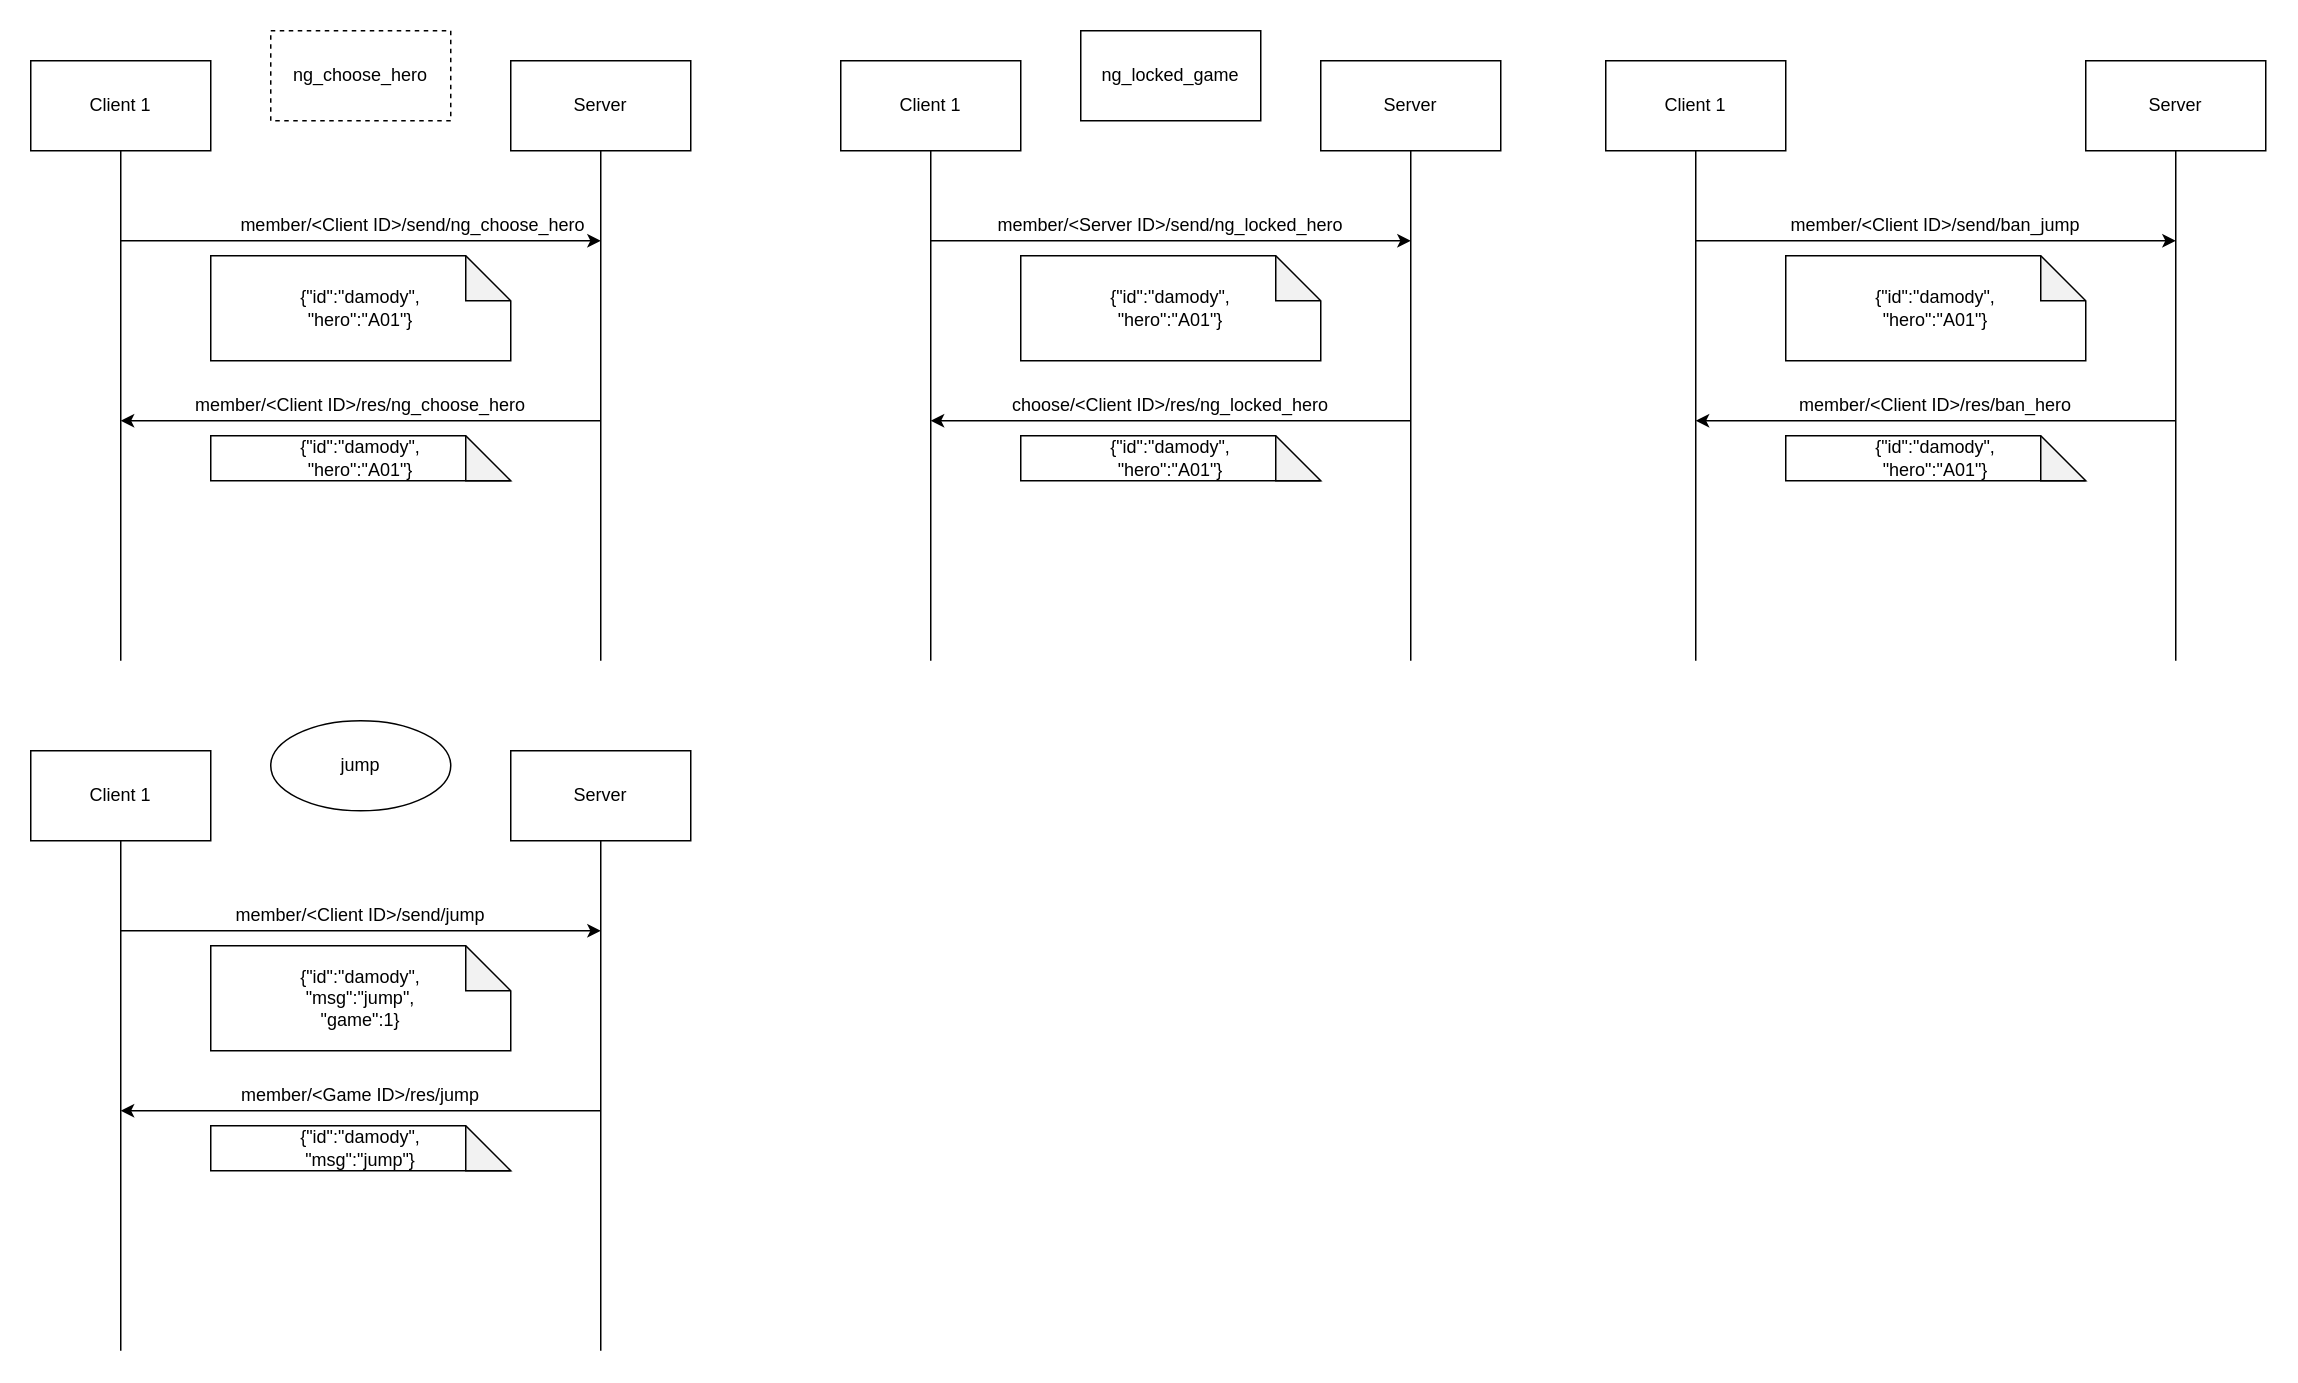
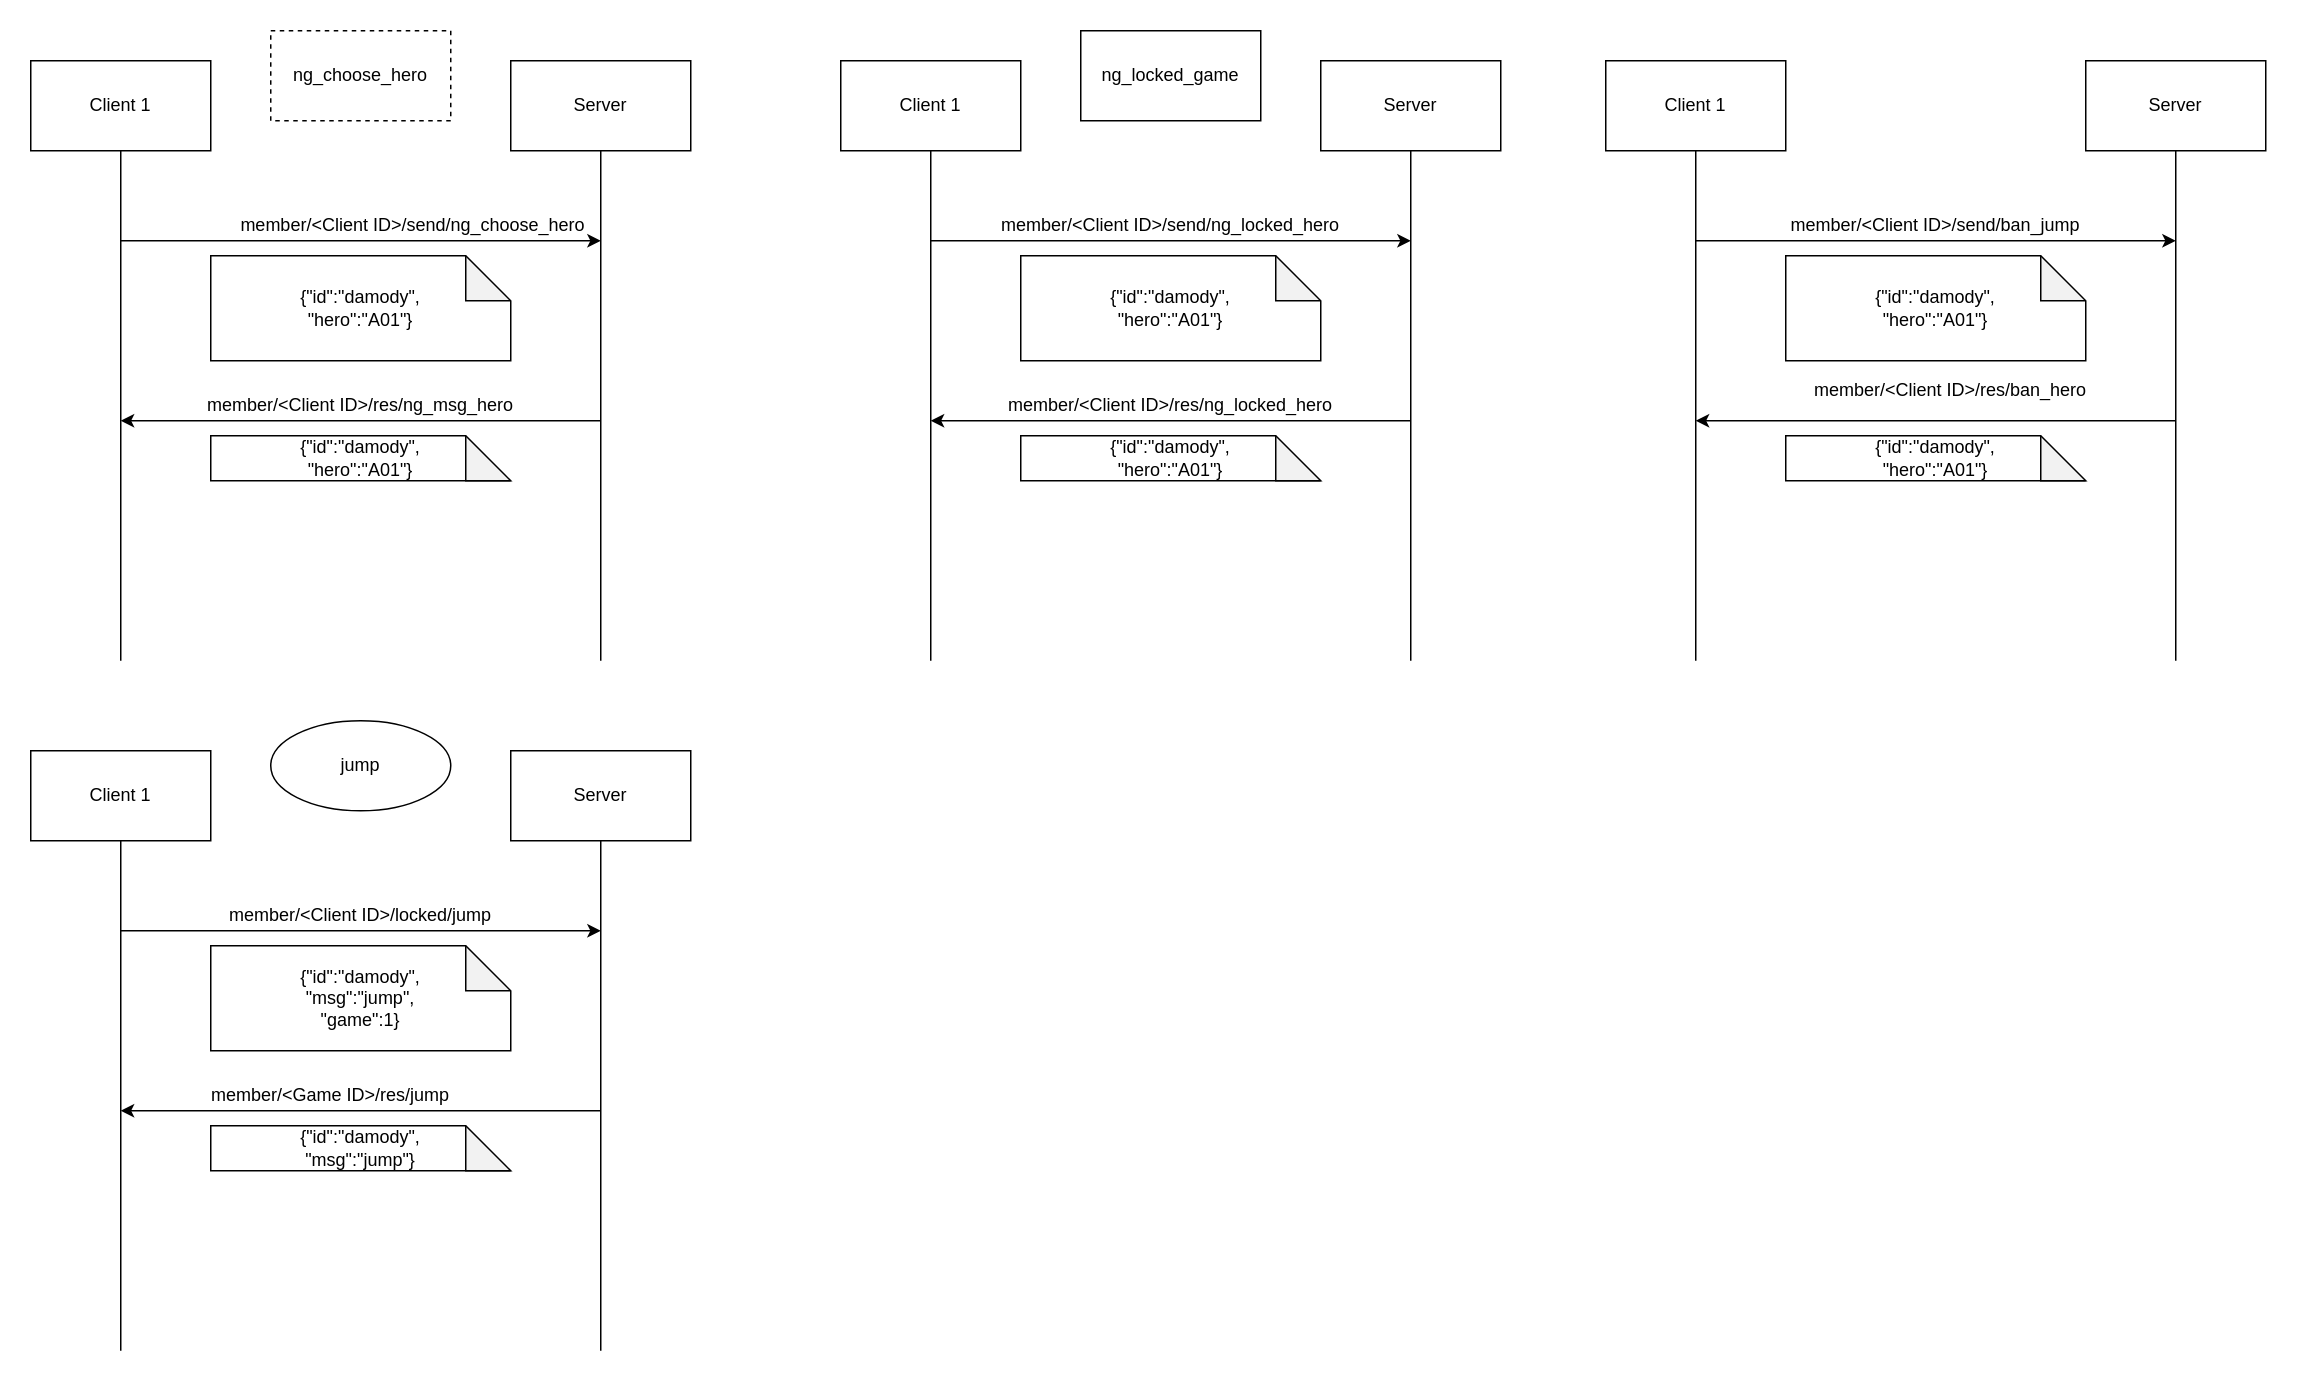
node "member/<Server ID>/send/ng_locked_hero": label "member/<Server ID>/send/ng_locked_hero" -> "member/<Client ID>/send/ng_locked_hero"
node "member/<Client ID>/res/ng_choose_hero": label "member/<Client ID>/res/ng_choose_hero" -> "member/<Client ID>/res/ng_msg_hero"
node "choose/<Client ID>/res/ng_locked_hero": label "choose/<Client ID>/res/ng_locked_hero" -> "member/<Client ID>/res/ng_locked_hero"
node "member/<Client ID>/res/ban_hero": moved (1936, 406) -> (1951, 391)
node "member/<Client ID>/send/jump": label "member/<Client ID>/send/jump" -> "member/<Client ID>/locked/jump"
node "member/<Game ID>/res/jump": moved (361, 1096) -> (331, 1096)
